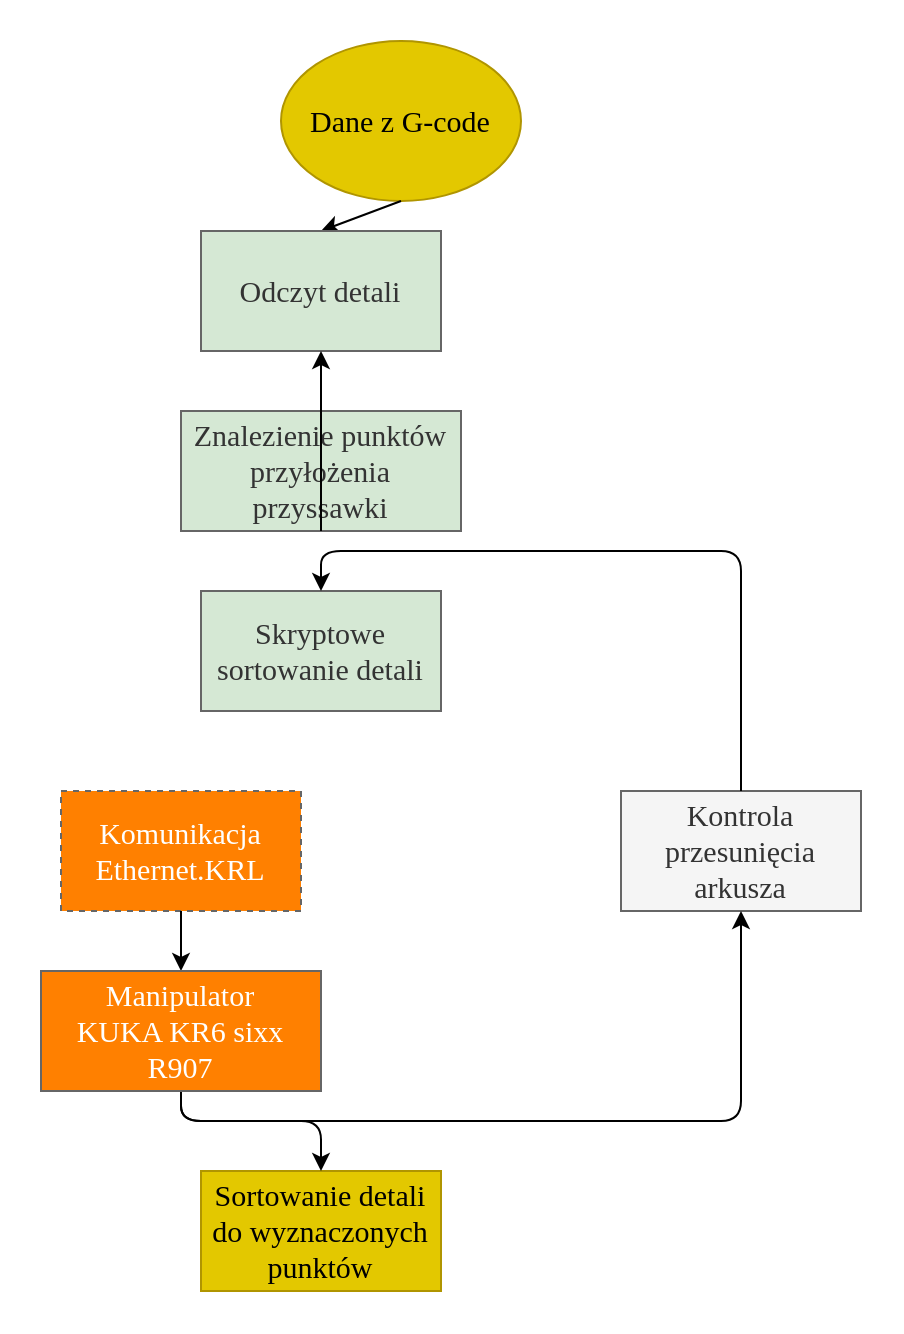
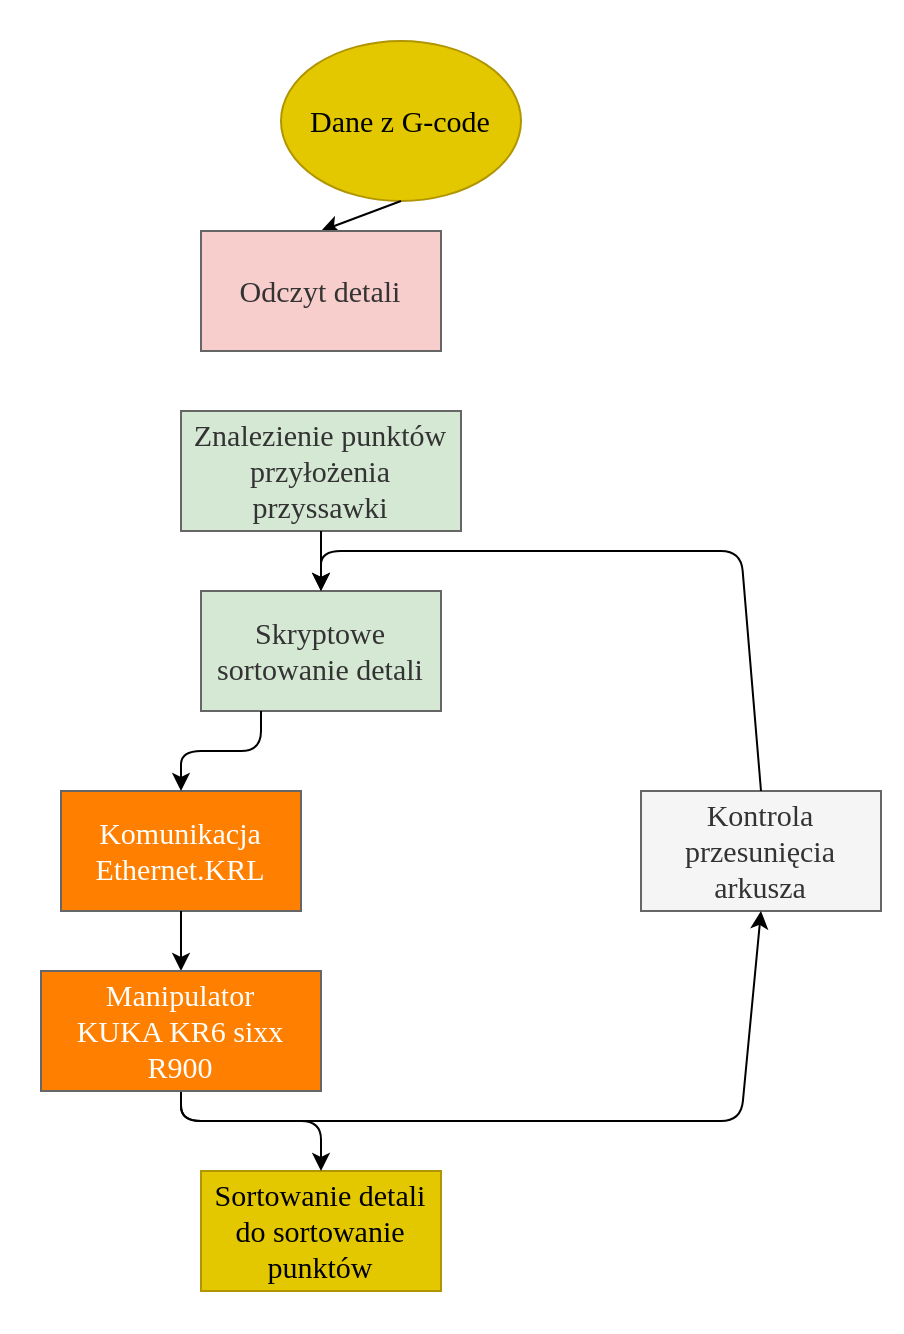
node "Odczyt detali": fillcolor #d5e8d4 -> #f8cecc
edge "Znalezienie punktów przyłożenia przyssawki" -> "Odczyt detali": now "Znalezienie punktów przyłożenia przyssawki" -> "Skryptowe sortowanie detali"
edge "Skryptowe sortowanie detali" -> "Komunikacja Ethernet.KRL": added
node "Komunikacja Ethernet.KRL": style dashed -> solid
node "Kontrola przesunięcia arkusza": moved (741, 851) -> (761, 851)
node "Manipulator KUKA KR6 sixx R907": label "Manipulator KUKA KR6 sixx R907" -> "Manipulator KUKA KR6 sixx R900"
node "Sortowanie detali do wyznaczonych punktów": label "Sortowanie detali do wyznaczonych punktów" -> "Sortowanie detali do sortowanie punktów"
